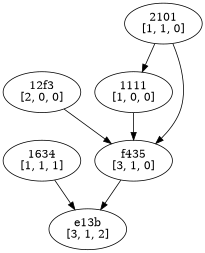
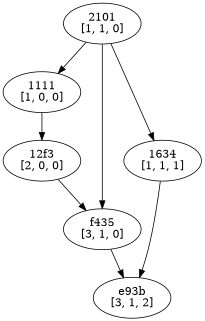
edge "2101 [1, 1, 0]" -> "1634 [1, 1, 1]": added
edge "1111 [1, 0, 0]" -> "f435 [3, 1, 0]": now "1111 [1, 0, 0]" -> "12f3 [2, 0, 0]"
node "e13b [3, 1, 2]": label "e13b [3, 1, 2]" -> "e93b [3, 1, 2]"
